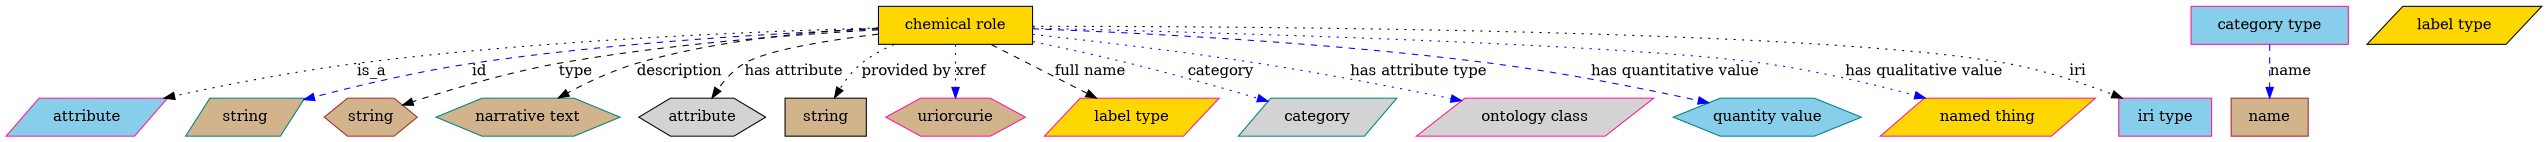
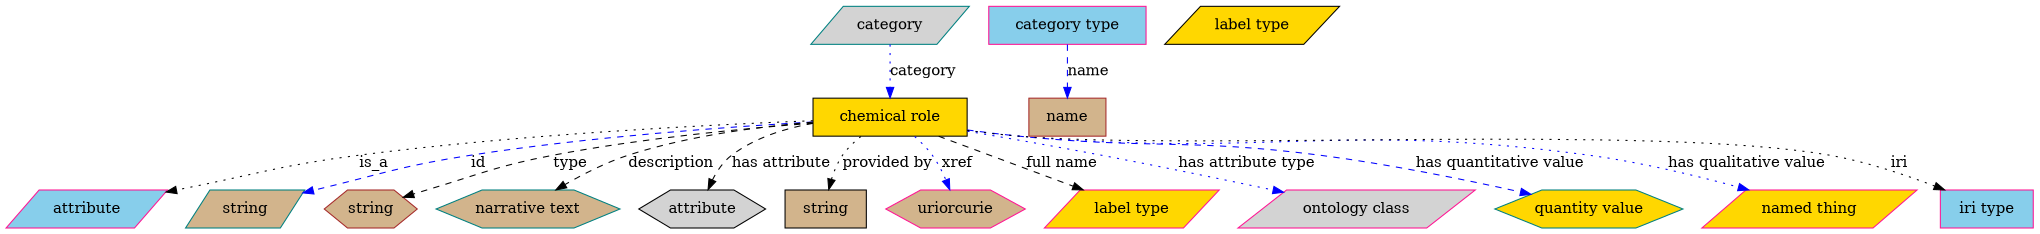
edge "chemical role" -> "category": reversed
node "quantity value": fillcolor skyblue -> gold
